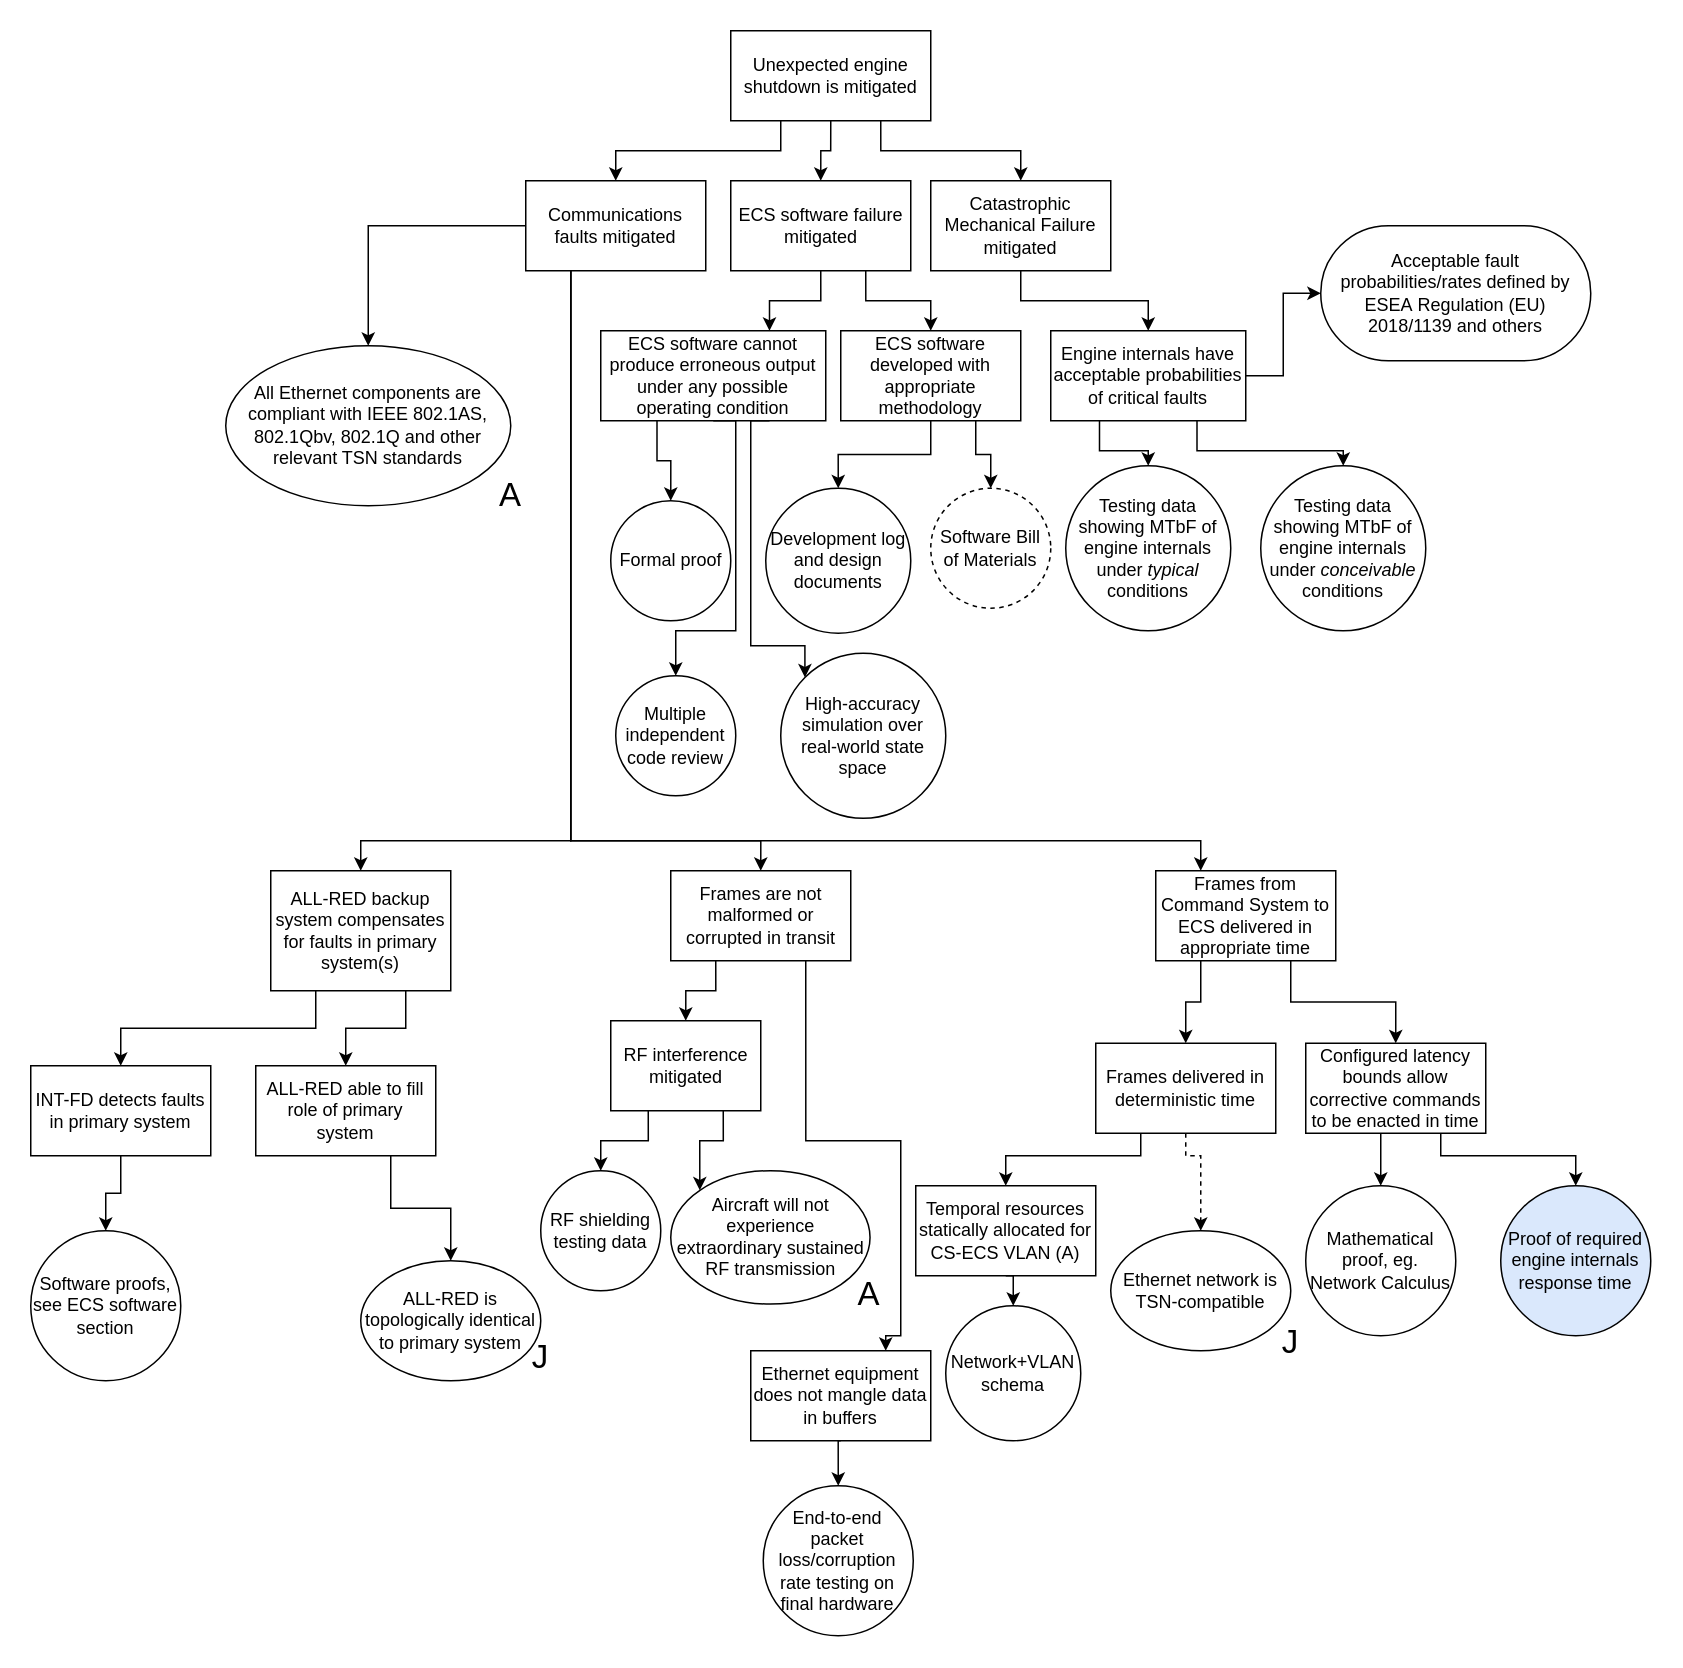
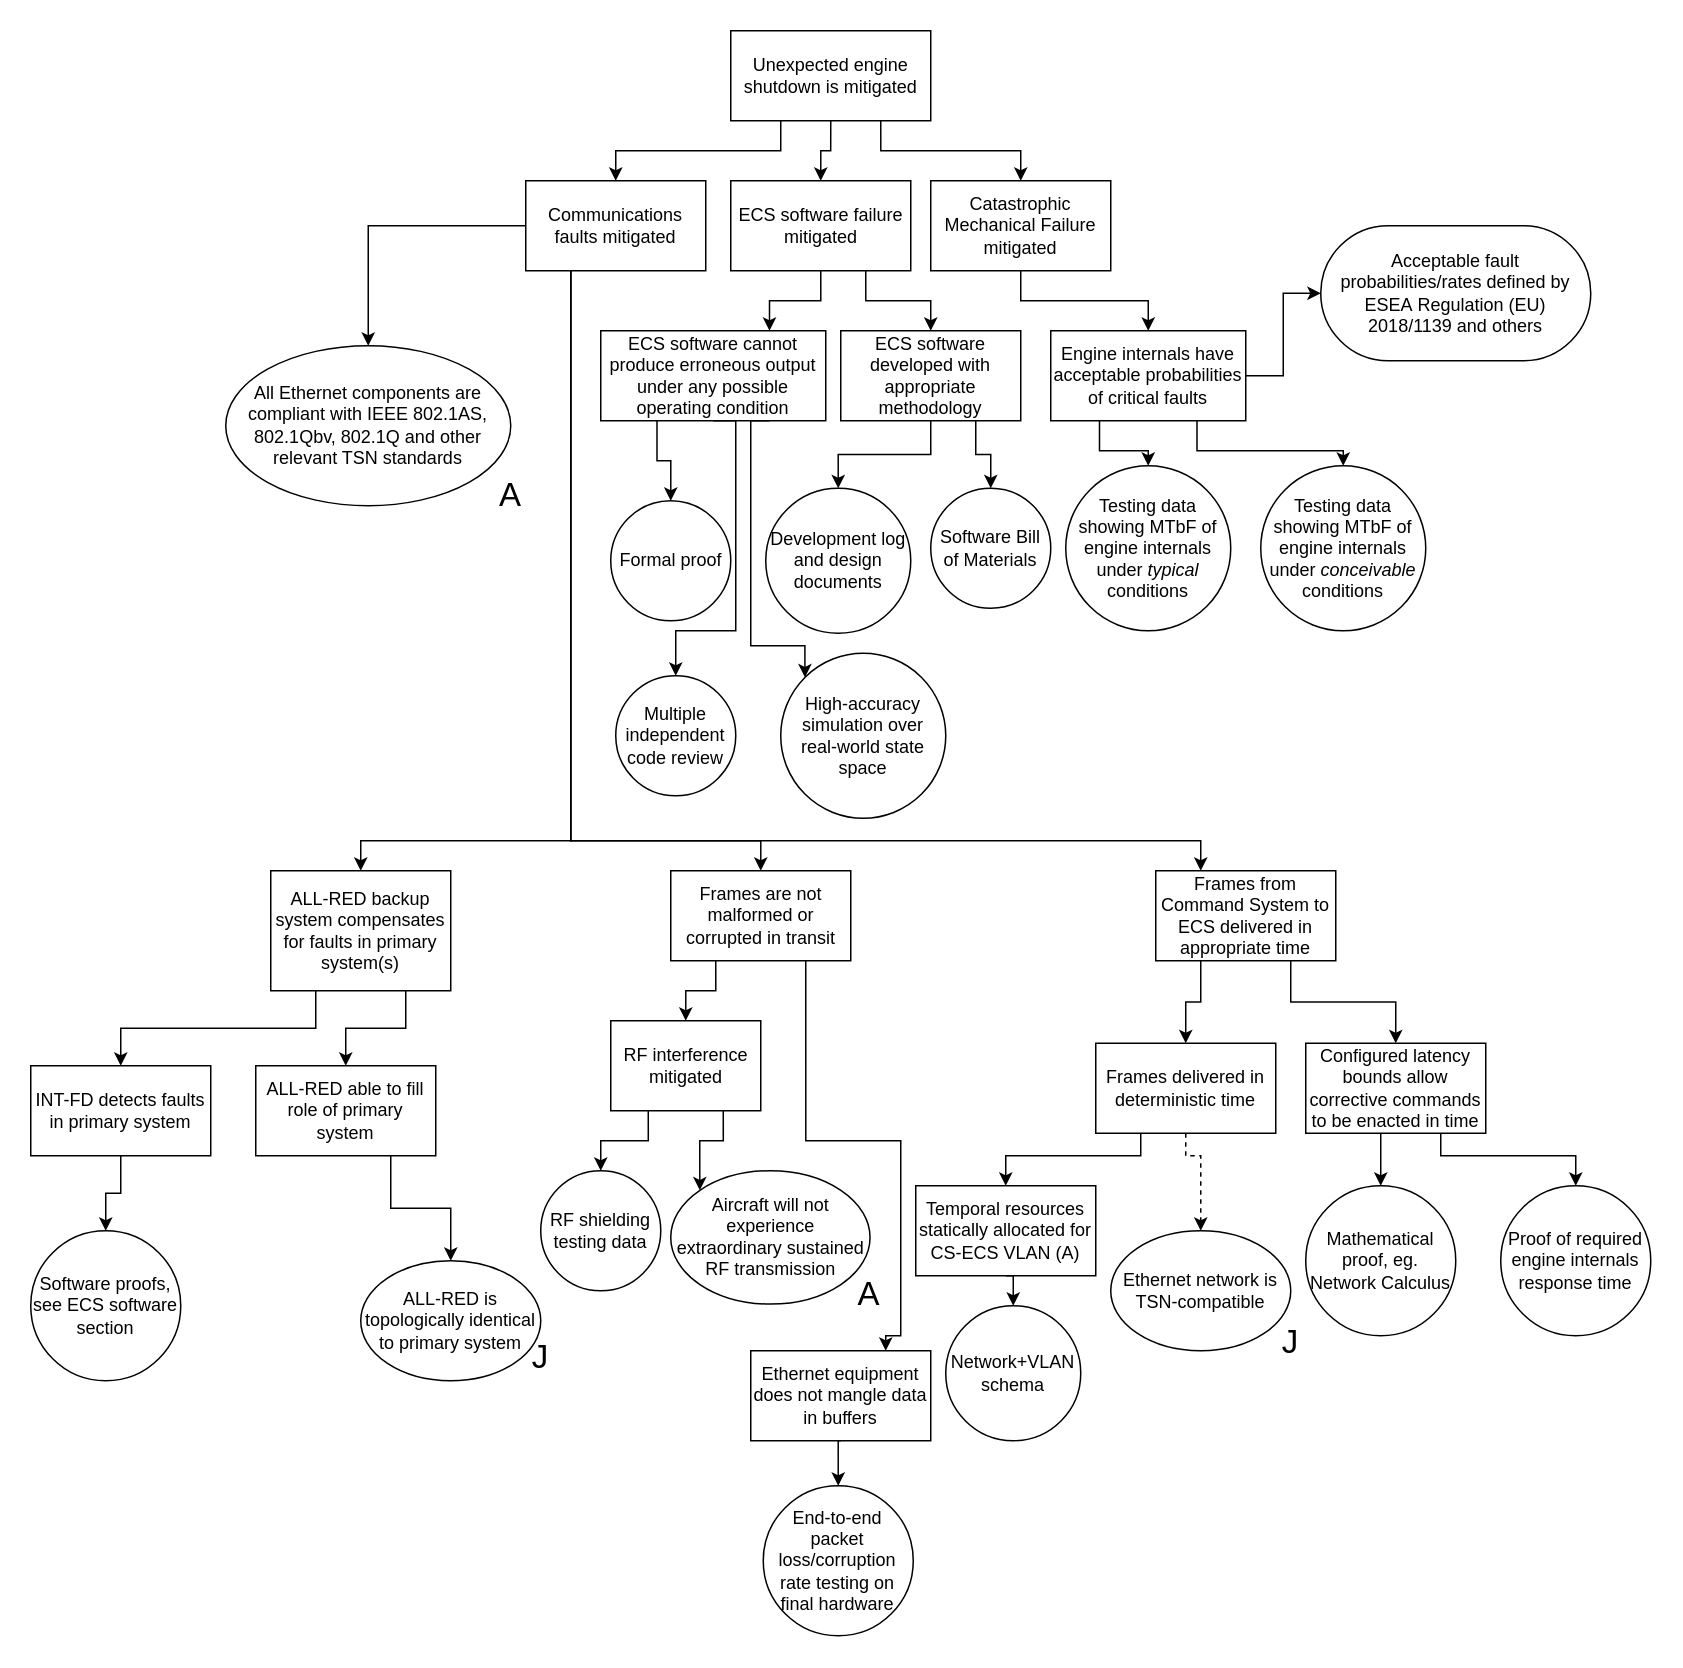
node "Software Bill of Materials": style dashed -> solid
node "Proof of required engine internals response time": fillcolor #dae8fc -> #ffffff
